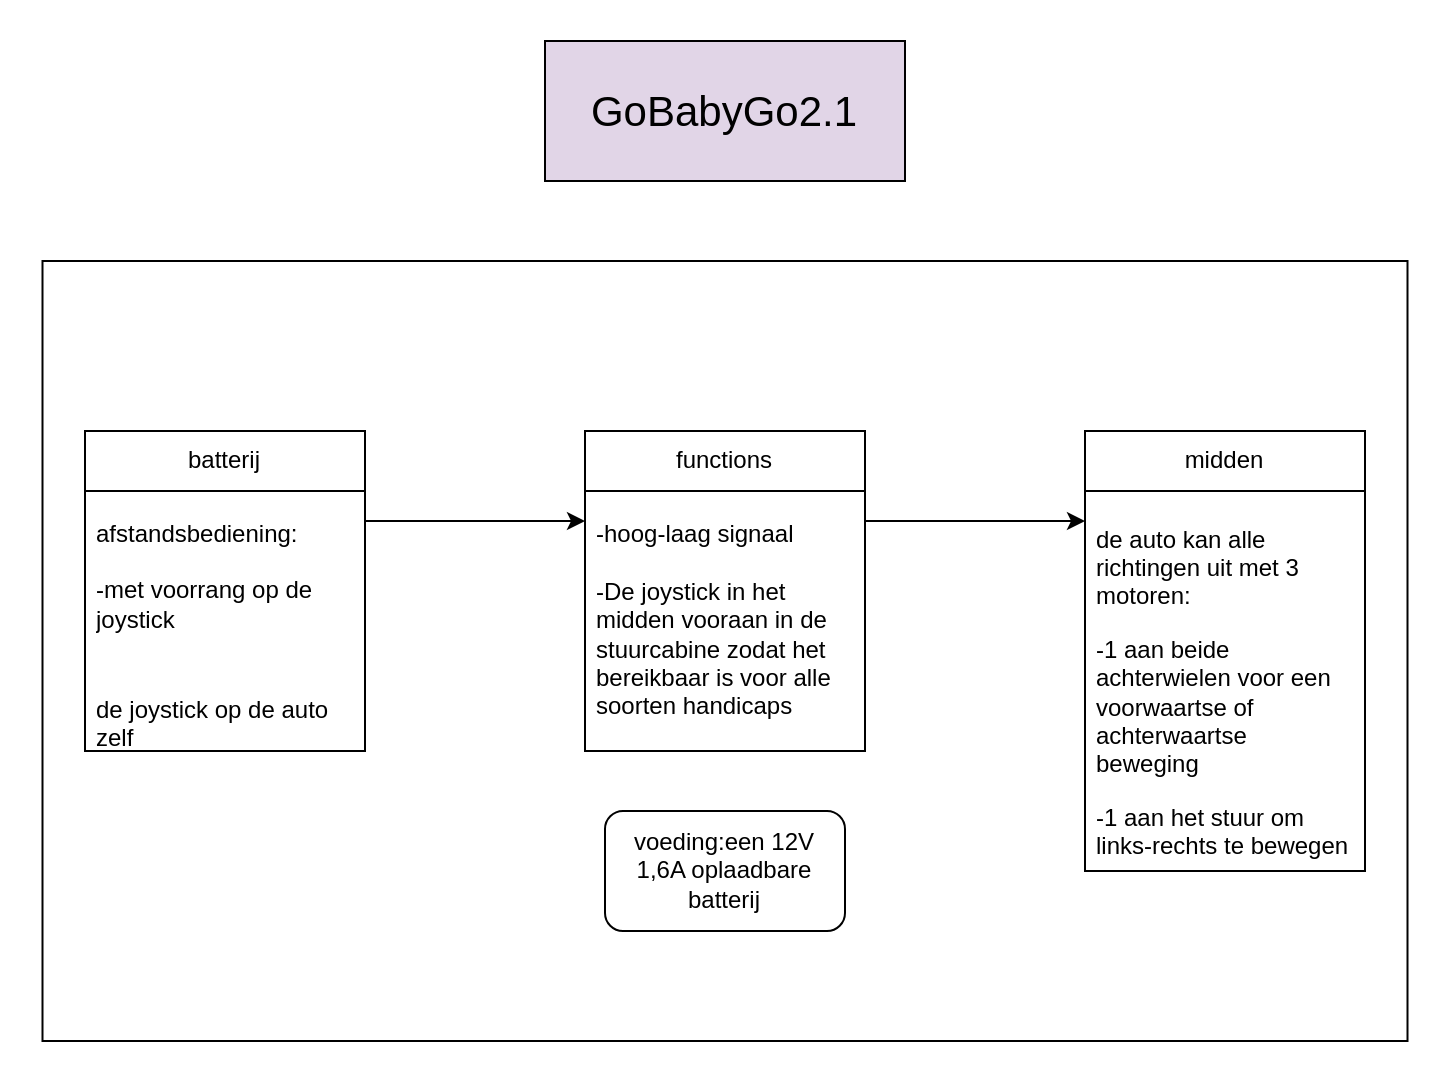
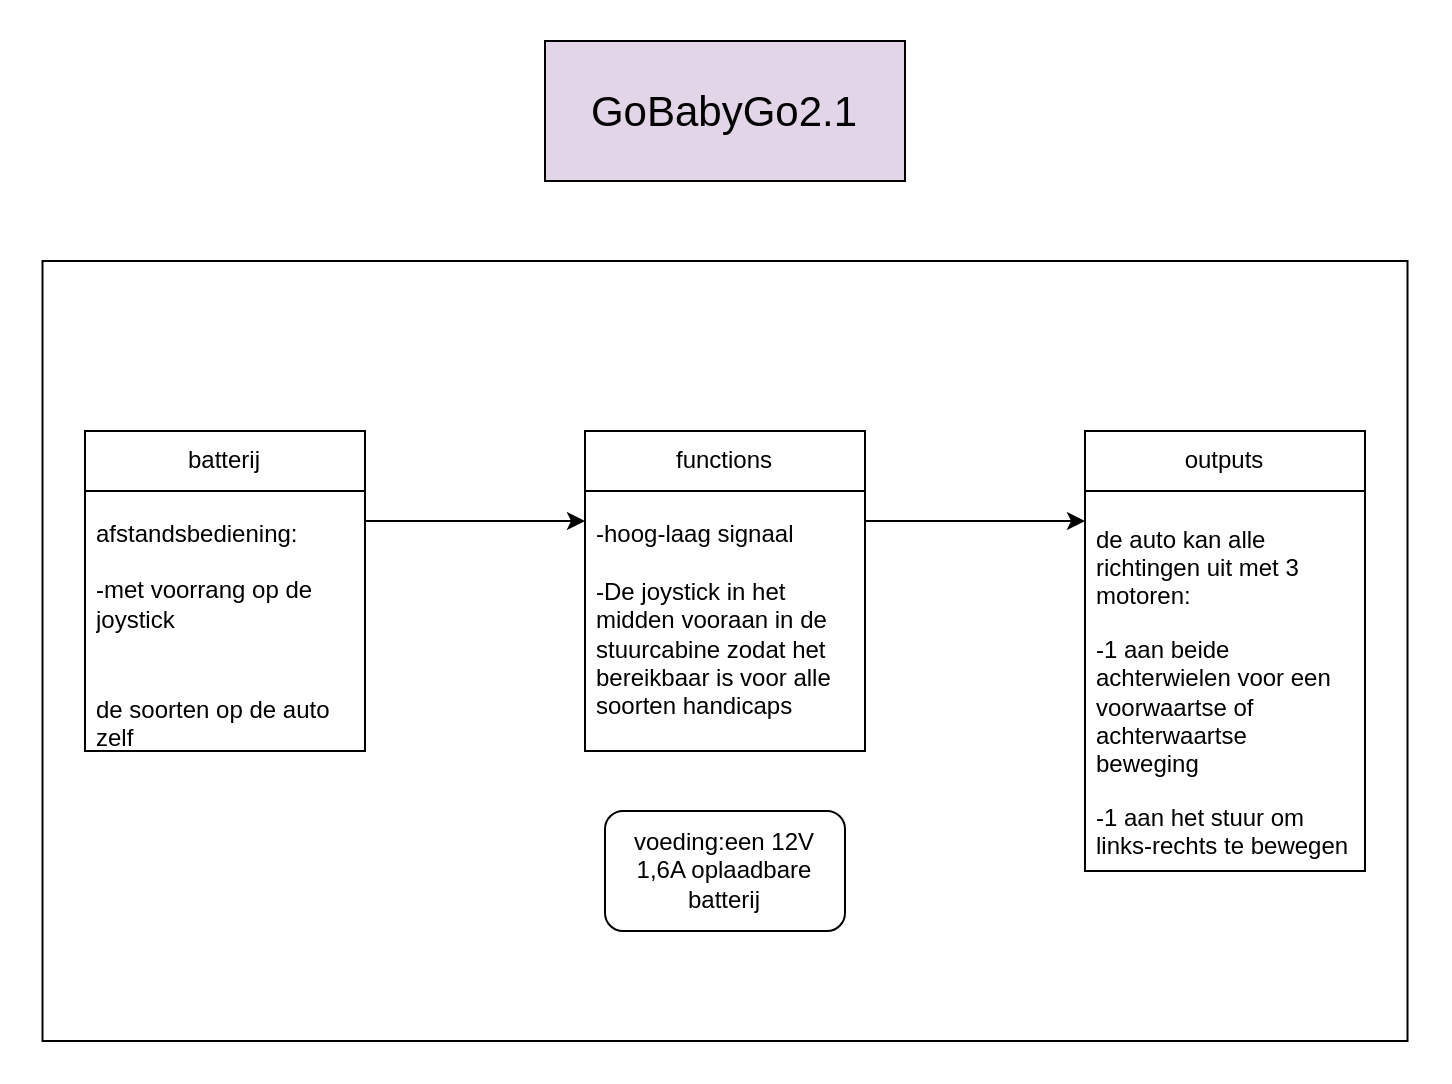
node "midden": label "midden" -> "outputs"
node "de joystick op de auto zelf": label "de joystick op de auto zelf" -> "de soorten op de auto zelf"
